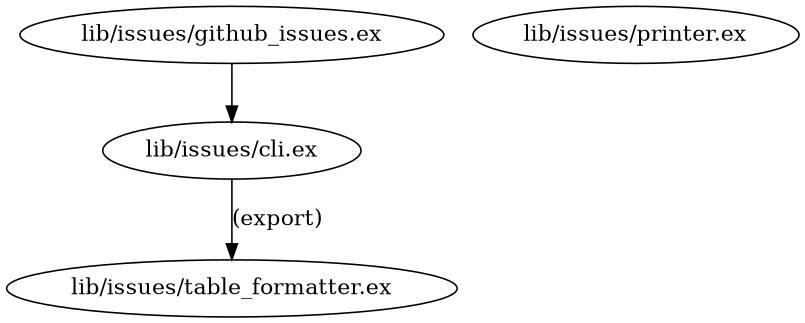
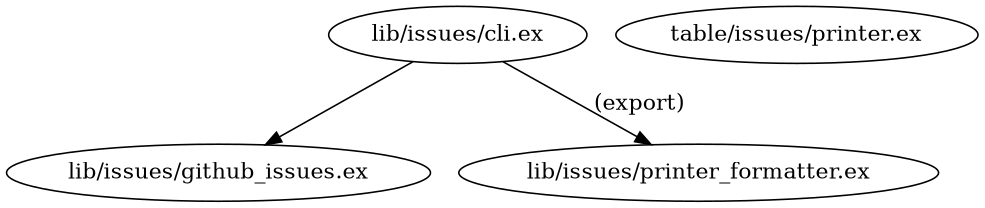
node "lib/issues/printer.ex": label "lib/issues/printer.ex" -> "table/issues/printer.ex"
edge "lib/issues/github_issues.ex" -> "lib/issues/cli.ex": reversed
node "lib/issues/table_formatter.ex": label "lib/issues/table_formatter.ex" -> "lib/issues/printer_formatter.ex"
